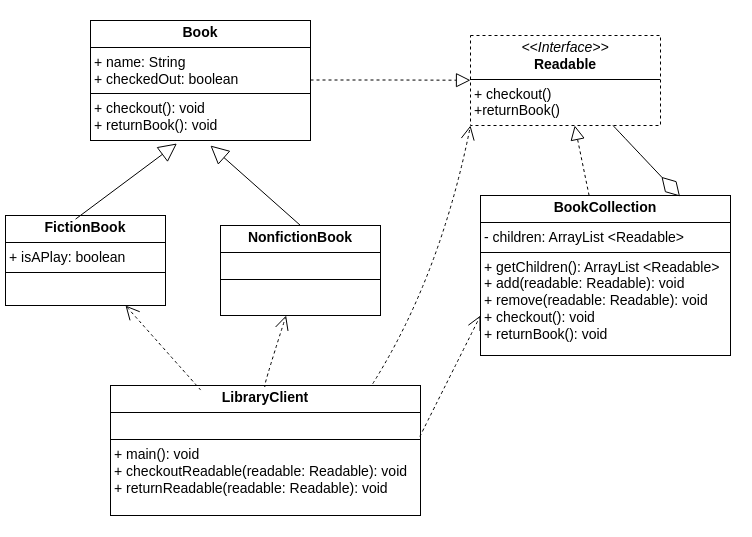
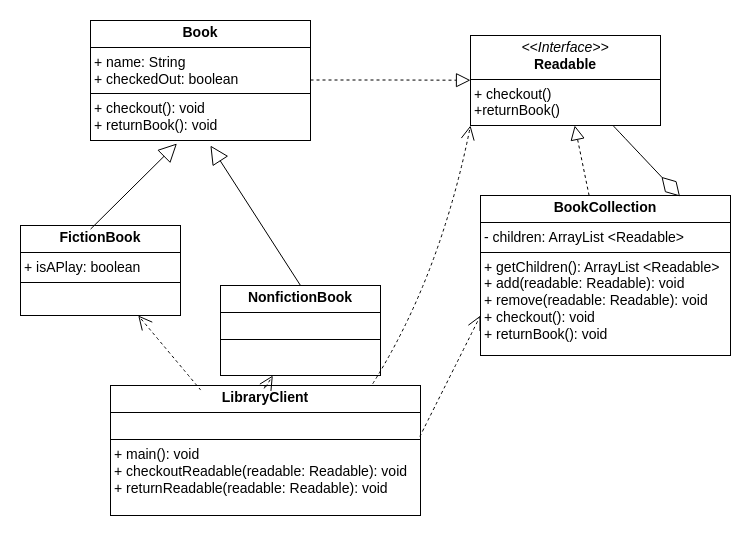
node "<<Interface>> Readable + checkout() +returnBook()": style dashed -> solid
node "FictionBook + isAPlay: boolean": moved (86, 261) -> (101, 271)
node "NonfictionBook": moved (301, 271) -> (301, 331)
